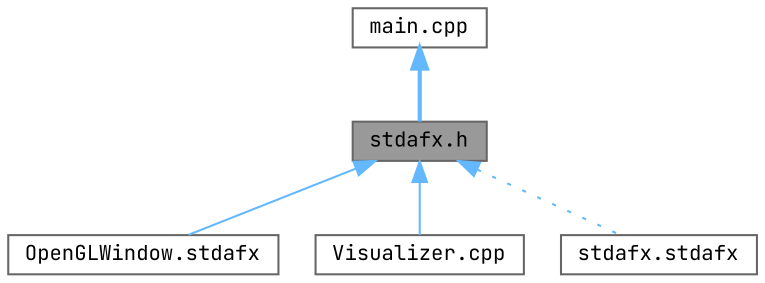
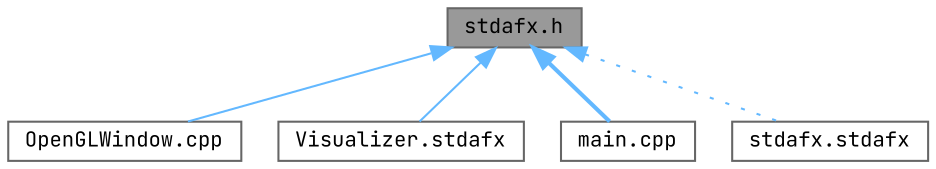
edge "stdafx.h" -> "main.cpp": reversed
node "OpenGLWindow.stdafx": label "OpenGLWindow.stdafx" -> "OpenGLWindow.cpp"
node "Visualizer.cpp": label "Visualizer.cpp" -> "Visualizer.stdafx"
